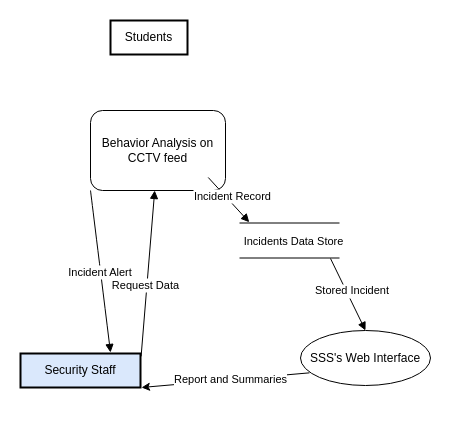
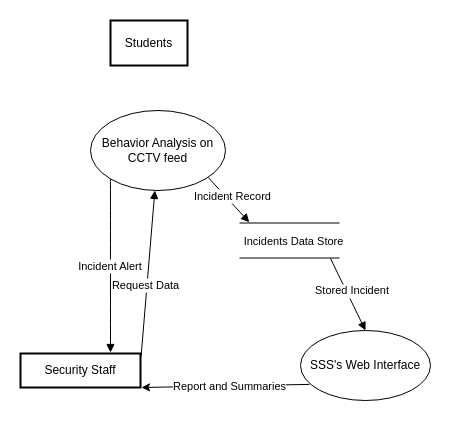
node "Students": size 77x34 -> 77x45
node "Behavior Analysis on CCTV feed": shape rounded rectangle -> ellipse
node "SSS's Web Interface": size 130x55 -> 130x70
node "Security Staff": fillcolor #dae8fc -> #ffffff
